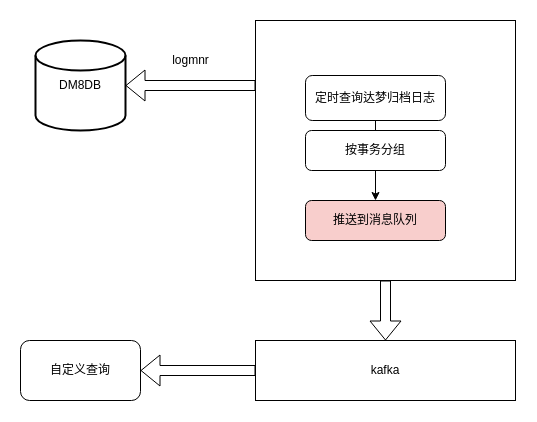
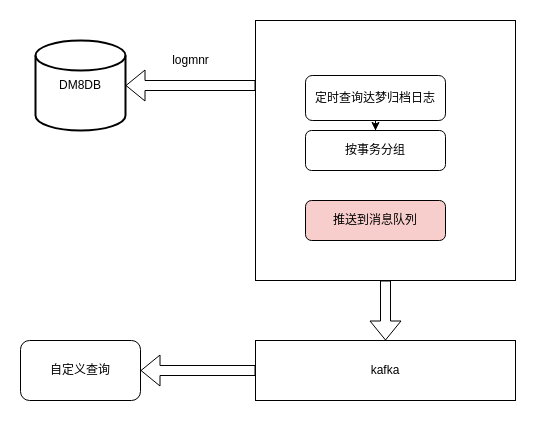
edge "定时查询达梦归档日志" -- "按事务分组": arrowhead none -> classic
edge "按事务分组" -> "推送到消息队列": removed
